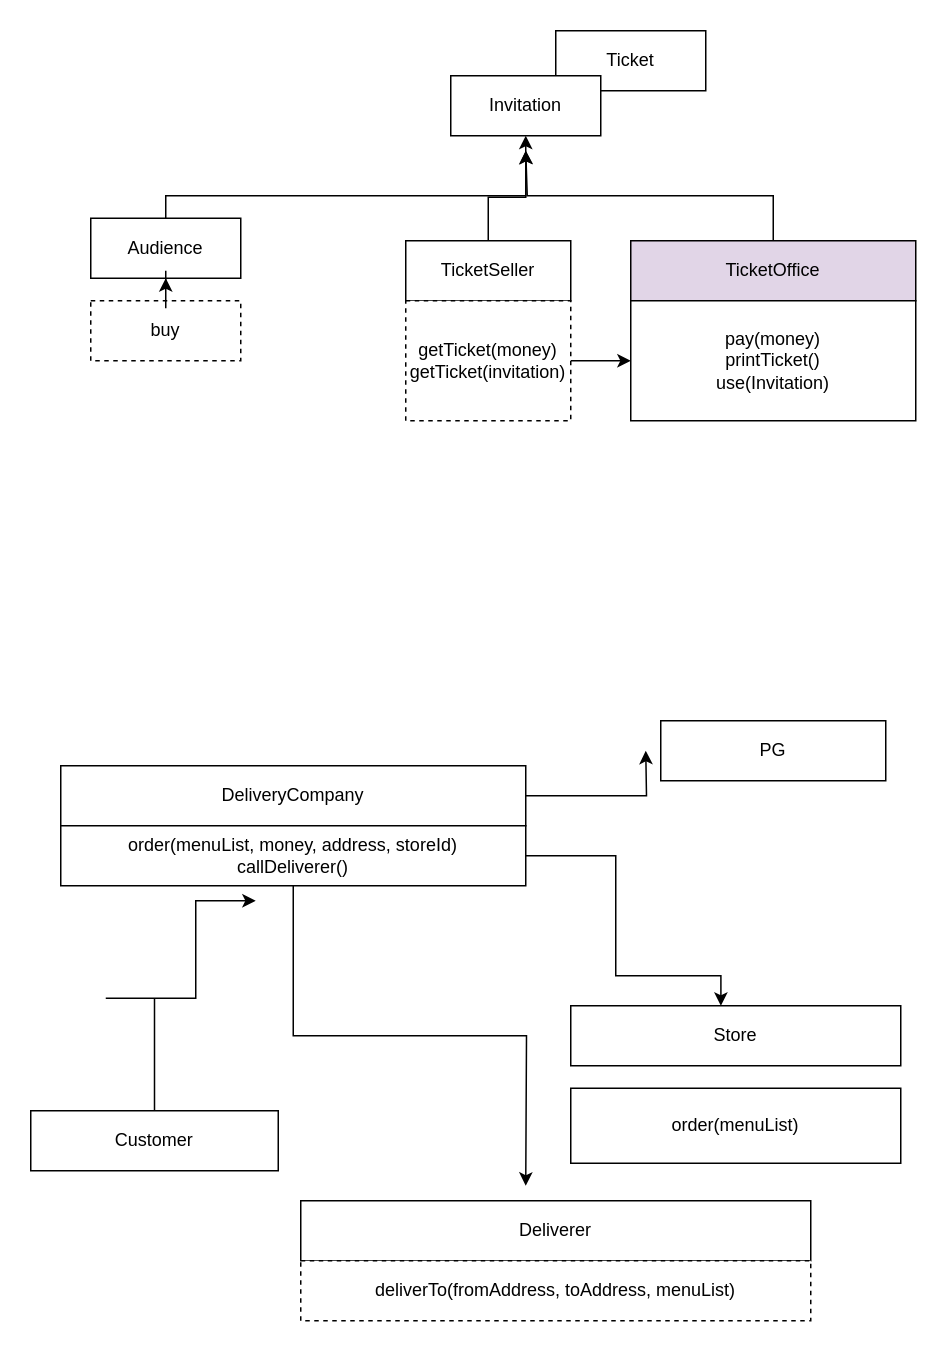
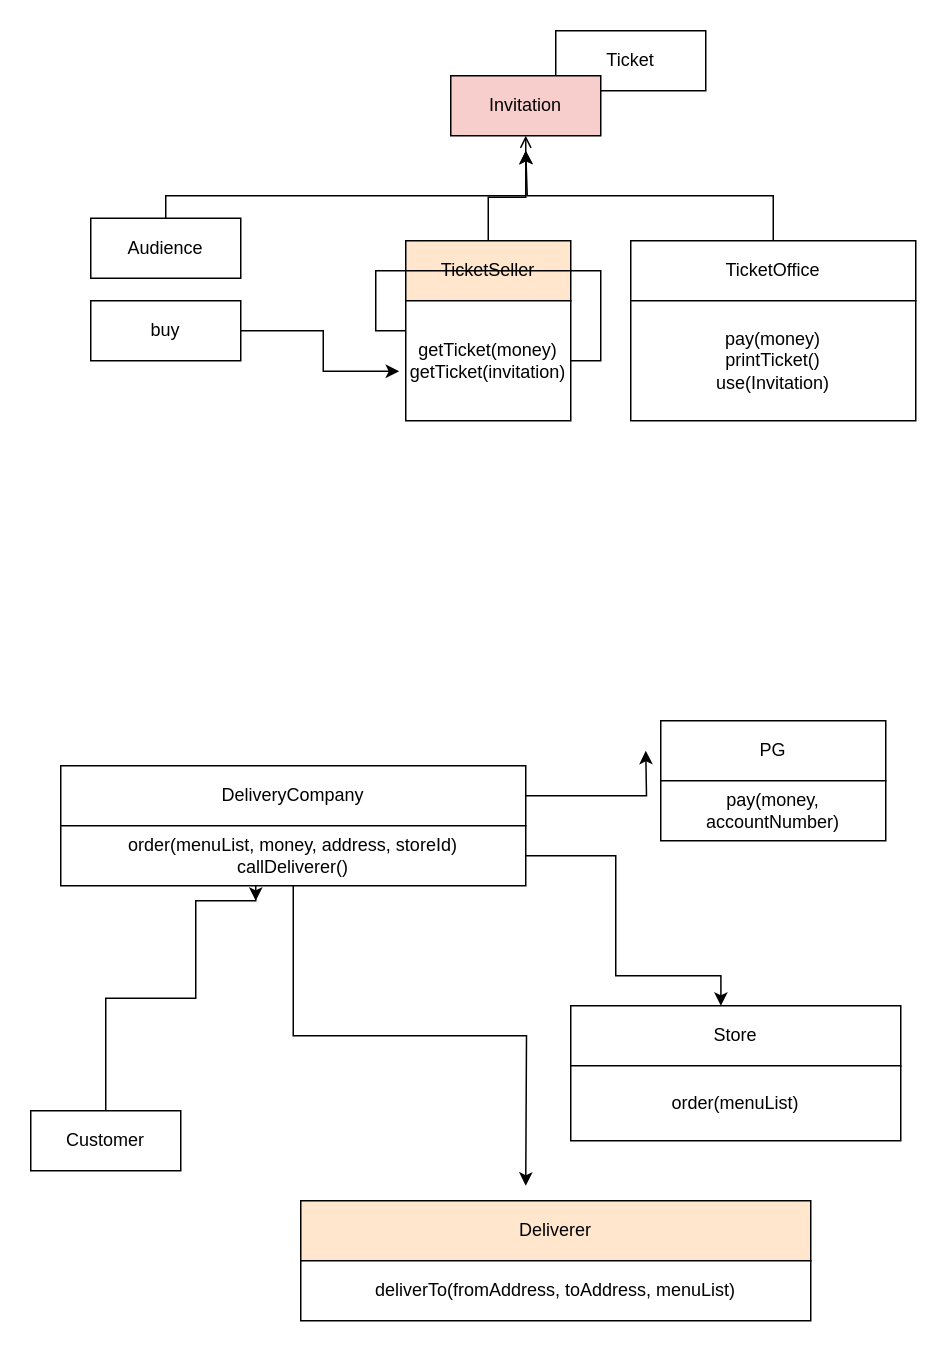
node "Invitation": fillcolor #ffffff -> #f8cecc
edge "Audience" -> "Invitation": arrowhead classic -> open
node "TicketSeller": fillcolor #ffffff -> #ffe6cc
node "TicketOffice": fillcolor #e1d5e7 -> #ffffff
edge "buy" -> "Audience": now "buy" -> "getTicket(money) getTicket(invitation)"
node "buy": style dashed -> solid
node "getTicket(money) getTicket(invitation)": style dashed -> solid
edge "getTicket(money) getTicket(invitation)" -> "pay(money) printTicket() use(Invitation)": now "getTicket(money) getTicket(invitation)" -> "TicketSeller"
node "pay(money, accountNumber)": added
node "order(menuList)": moved (736, 1126) -> (736, 1103)
node "Customer": size 248x60 -> 150x60
node "Deliverer": fillcolor #ffffff -> #ffe6cc
node "deliverTo(fromAddress, toAddress, menuList)": style dashed -> solid
